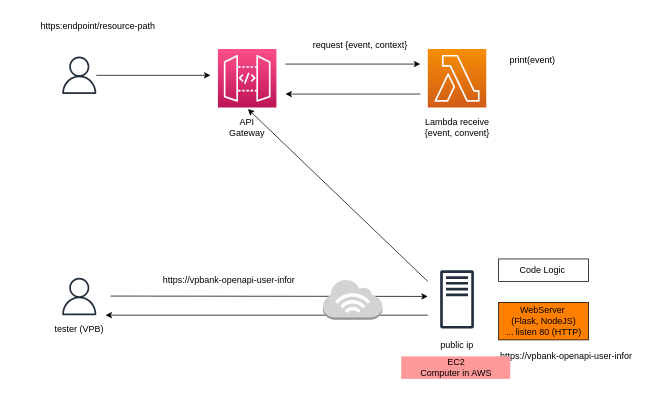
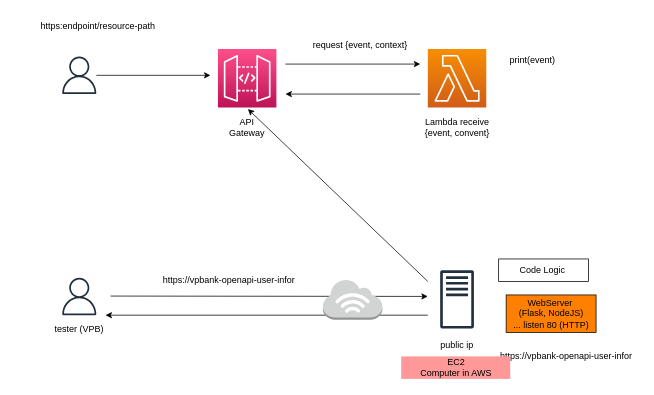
node "WebServer (Flask, NodeJS) ... listen 80 (HTTP)": moved (544, 321) -> (551, 314)
